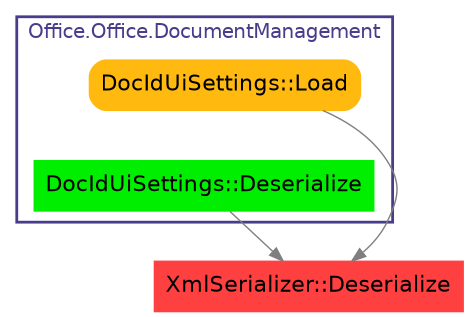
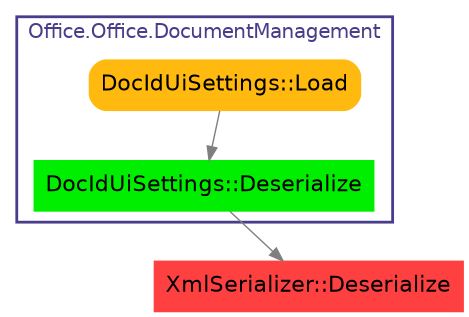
edge "DocIdUiSettings::Load" -> "XmlSerializer::Deserialize": now "DocIdUiSettings::Load" -> "DocIdUiSettings::Deserialize"
